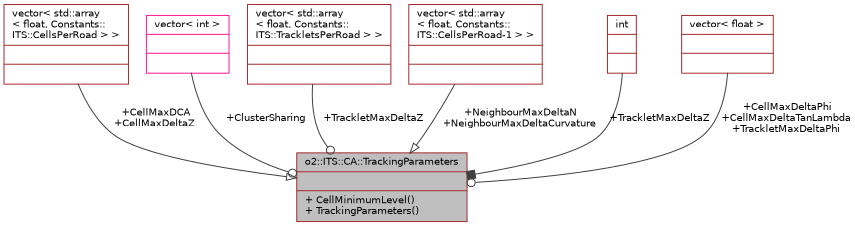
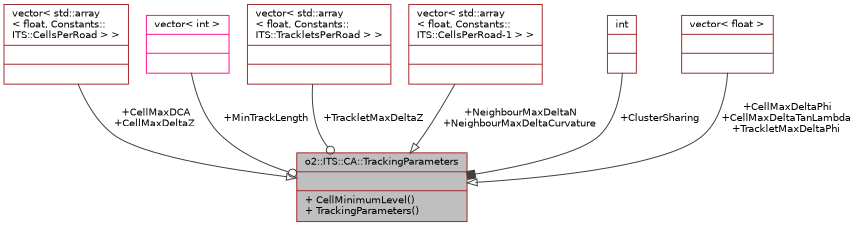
edge "vector< int >" -> "o2::ITS::CA::TrackingParameters": label " +ClusterSharing" -> " +MinTrackLength"
edge "int" -> "o2::ITS::CA::TrackingParameters": label " +TrackletMaxDeltaZ" -> " +ClusterSharing"
edge "vector< float >" -> "o2::ITS::CA::TrackingParameters": arrowhead odot -> onormal
